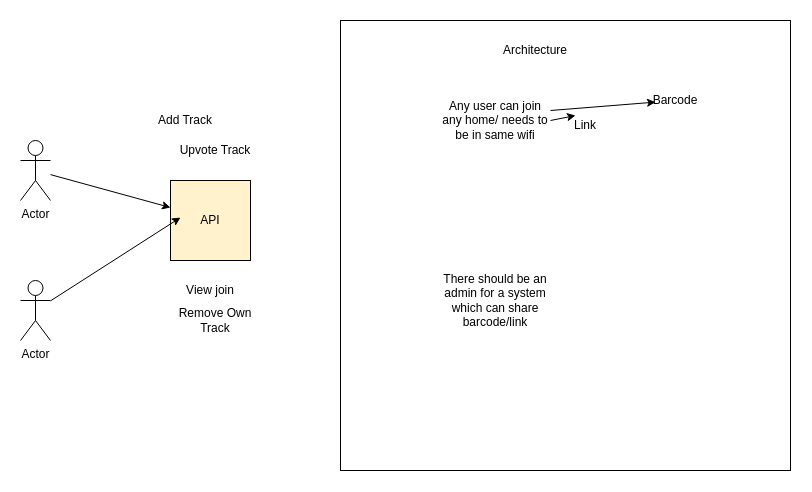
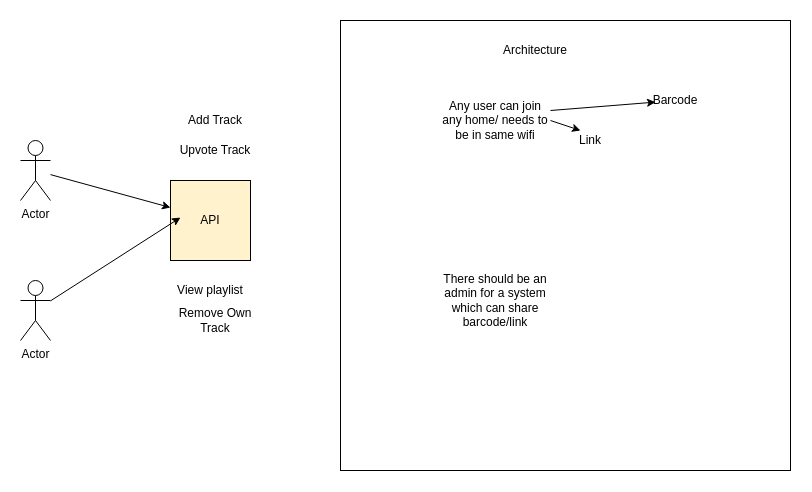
node "Add Track": moved (186, 121) -> (216, 121)
node "Link": moved (586, 126) -> (591, 141)
node "View join": label "View join" -> "View playlist"
